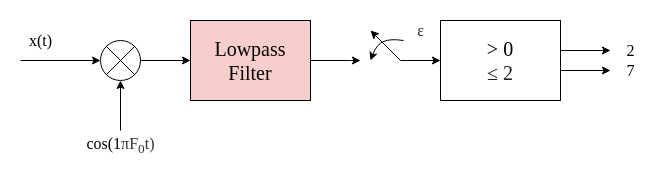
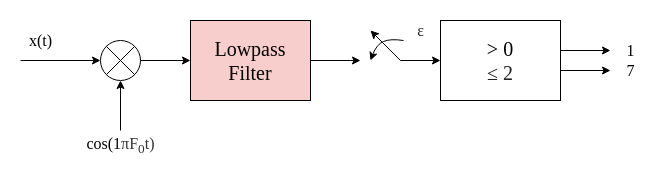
node "2": label "2" -> "1"
